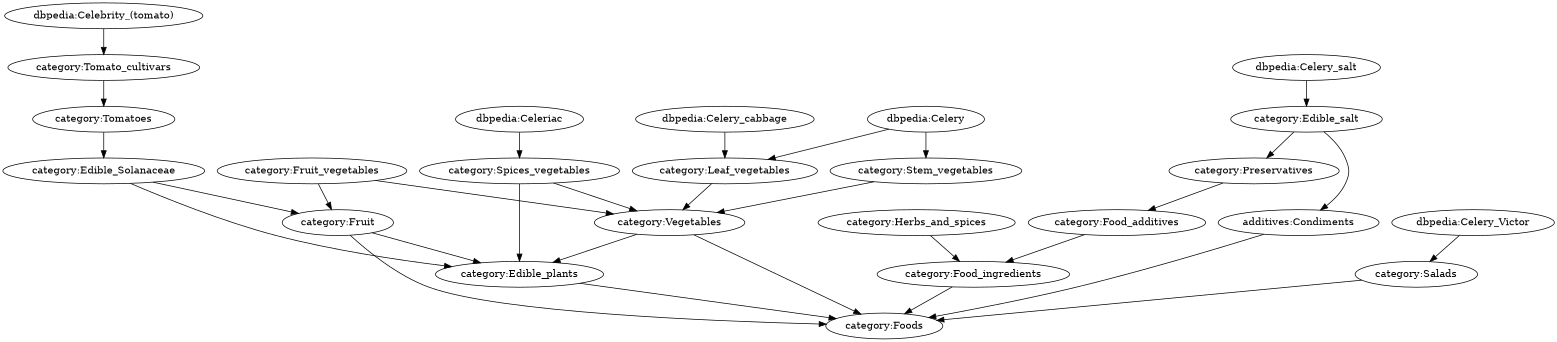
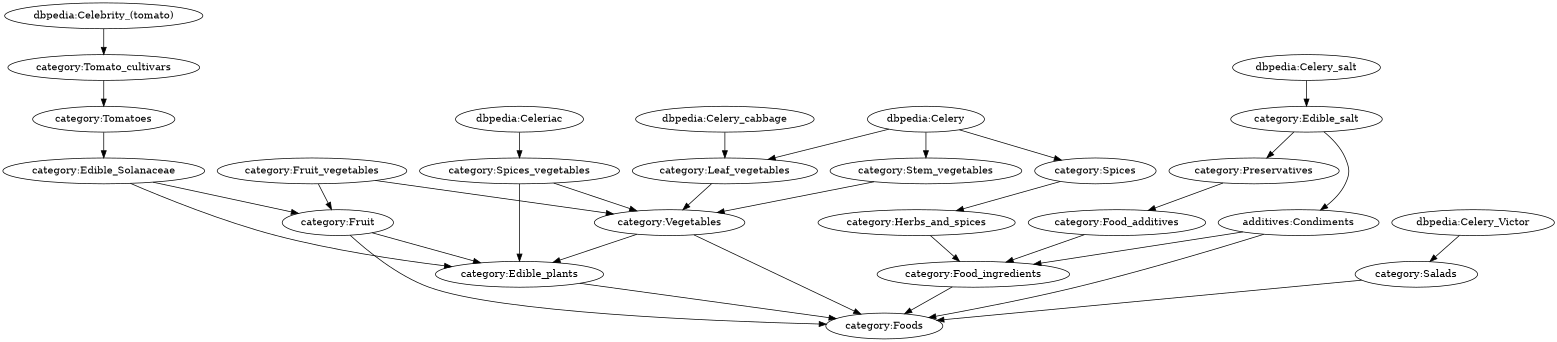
node "category:Spices": added
edge "additives:Condiments" -> "category:Food_ingredients": added
